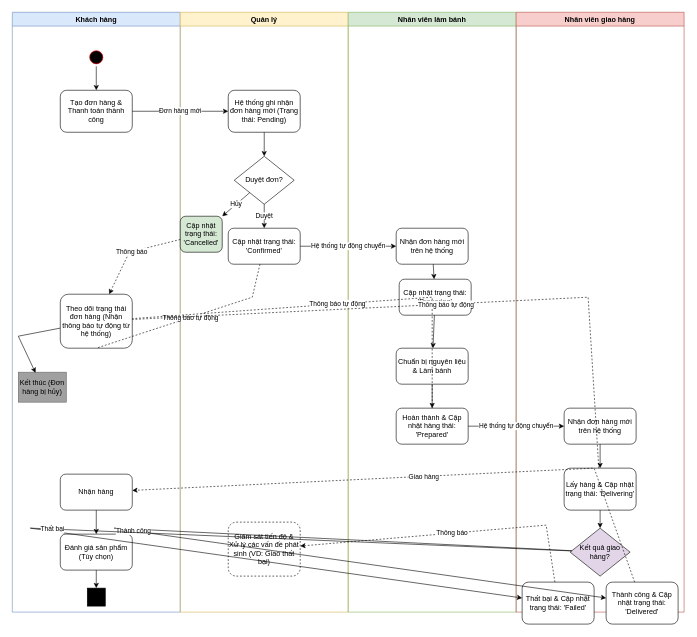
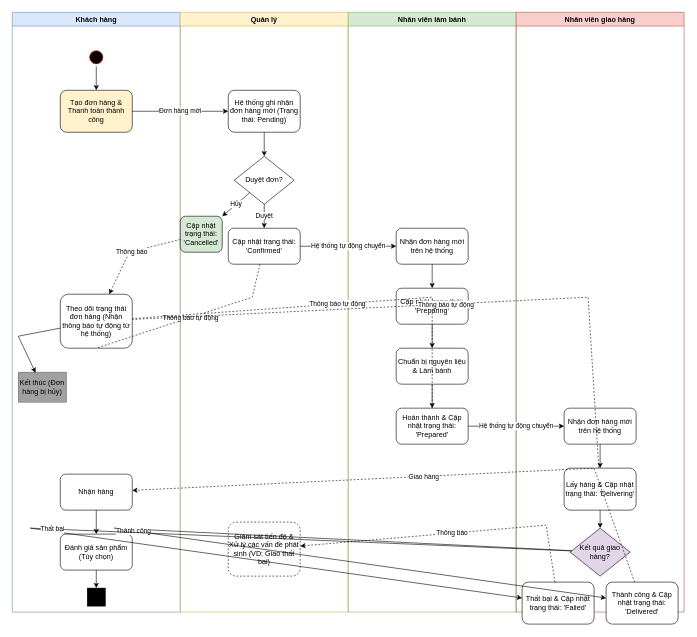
node "Tạo đơn hàng & Thanh toán thành công": fillcolor #ffffff -> #fff2cc
node "Cập nhật trạng thái: 'Preparing'": moved (435, 297) -> (432, 306)
node "Hoàn thành & Cập nhật hàng thái: 'Prepared'": label "Hoàn thành & Cập nhật hàng thái: 'Prepared'" -> "Hoàn thành & Cập nhật trạng thái: 'Prepared'"
